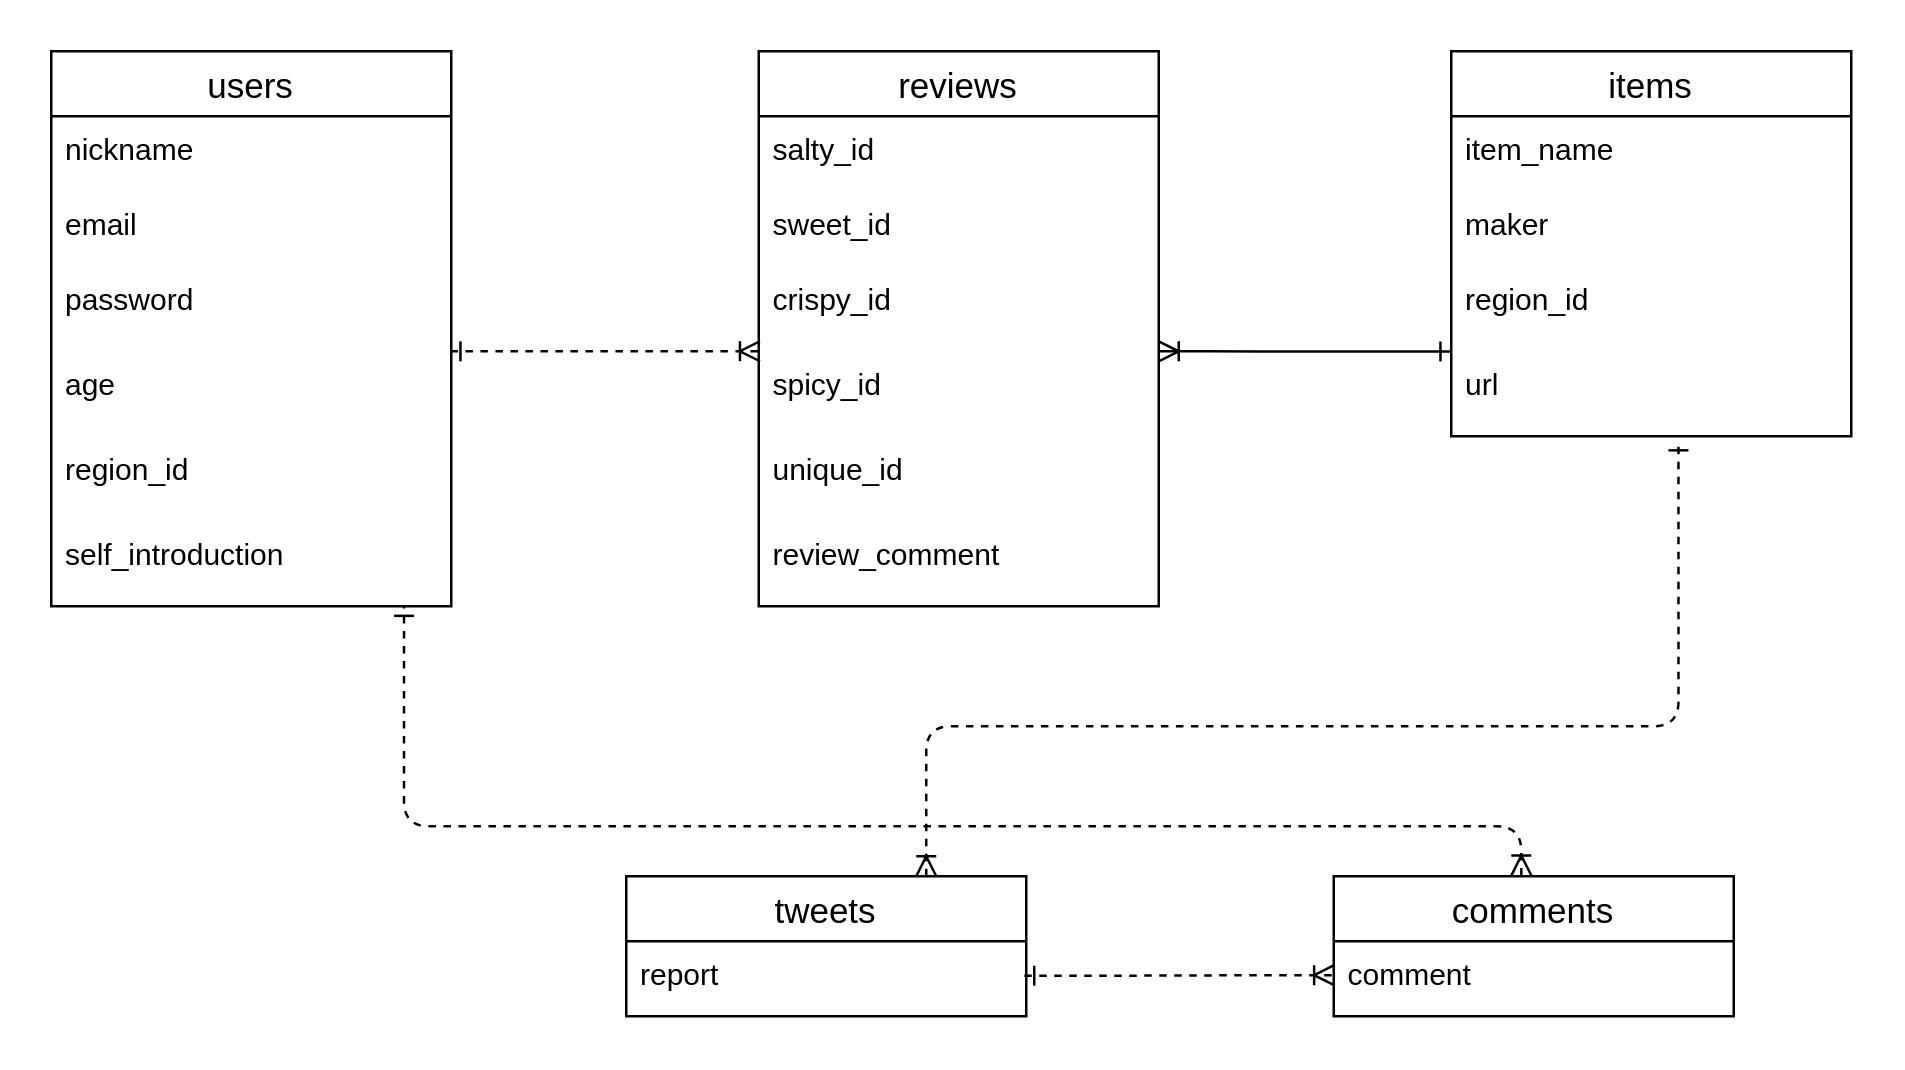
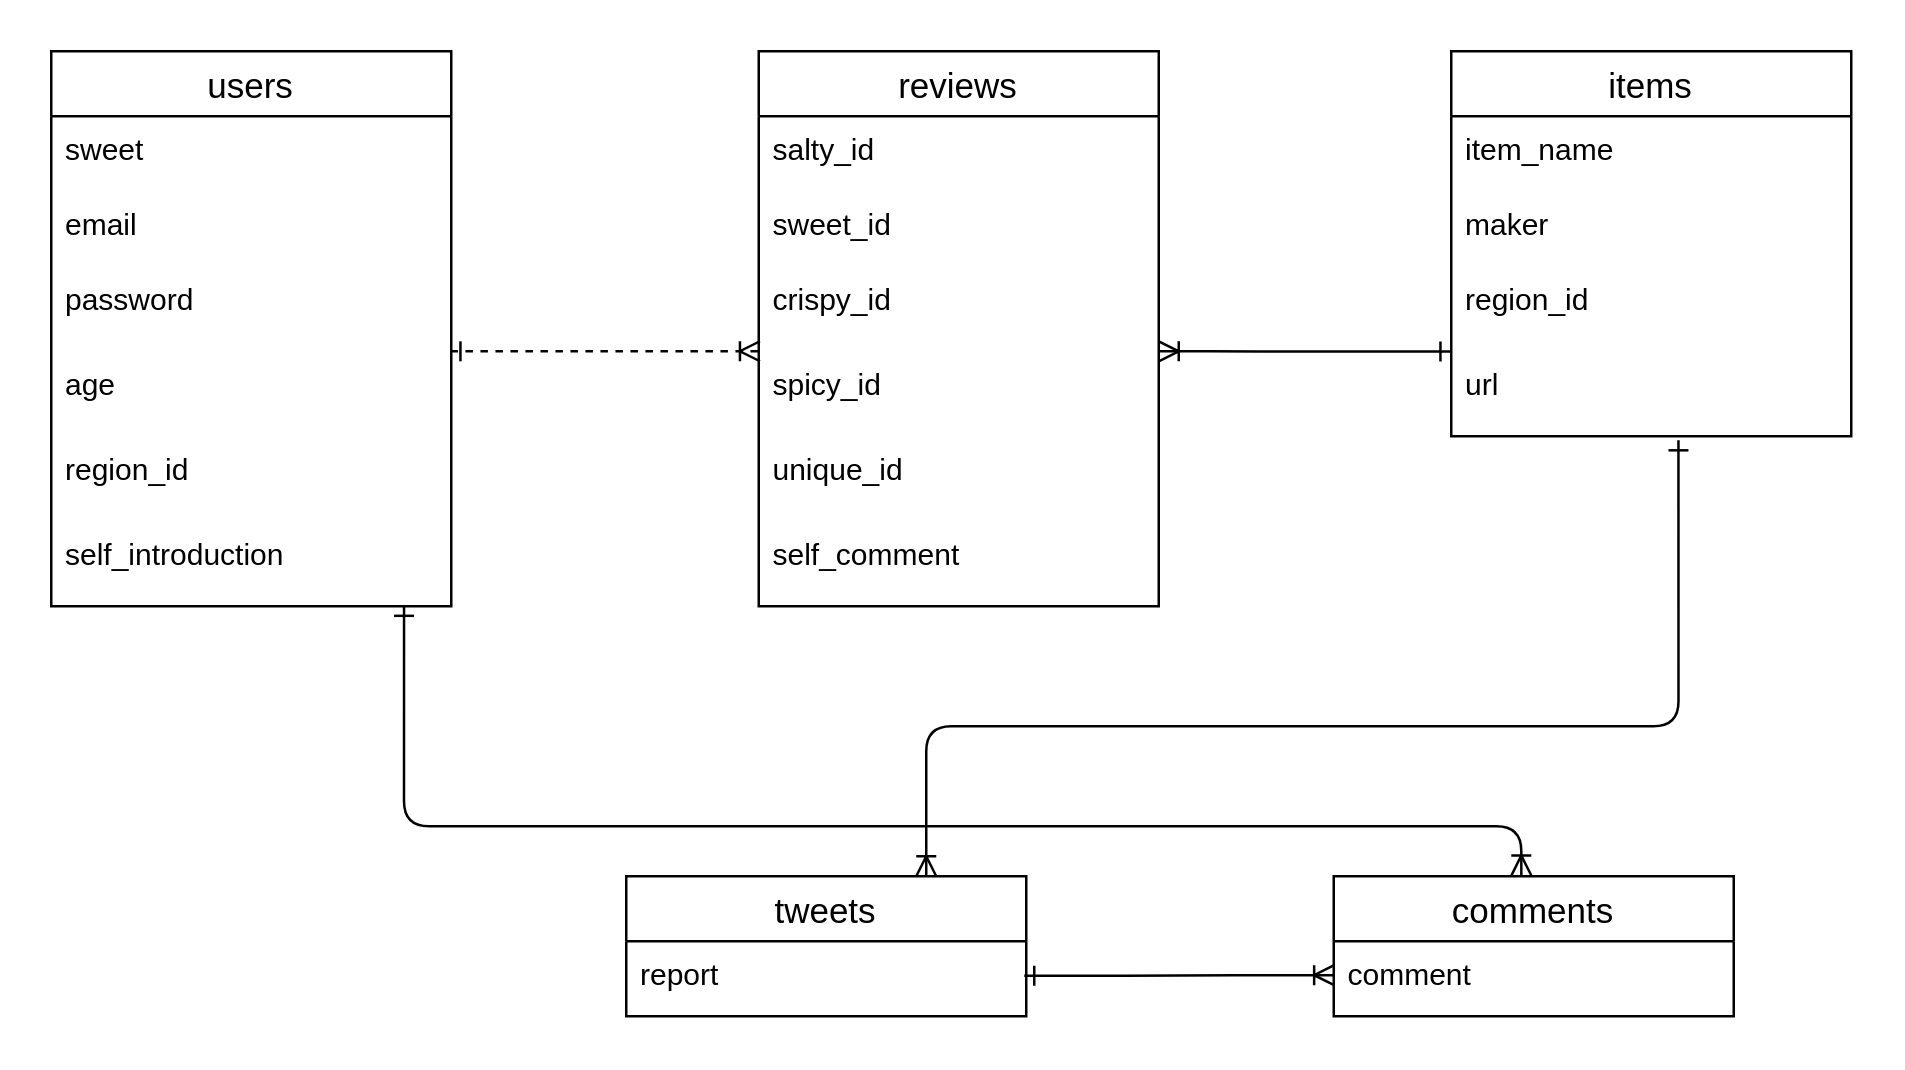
node "nickname": label "nickname" -> "sweet"
node "review_comment": label "review_comment" -> "self_comment"
edge "url" -- "tweets": style dashed -> solid
edge "self_introduction" -- "comments": style dashed -> solid
edge "report" -- "comment": style dashed -> solid
